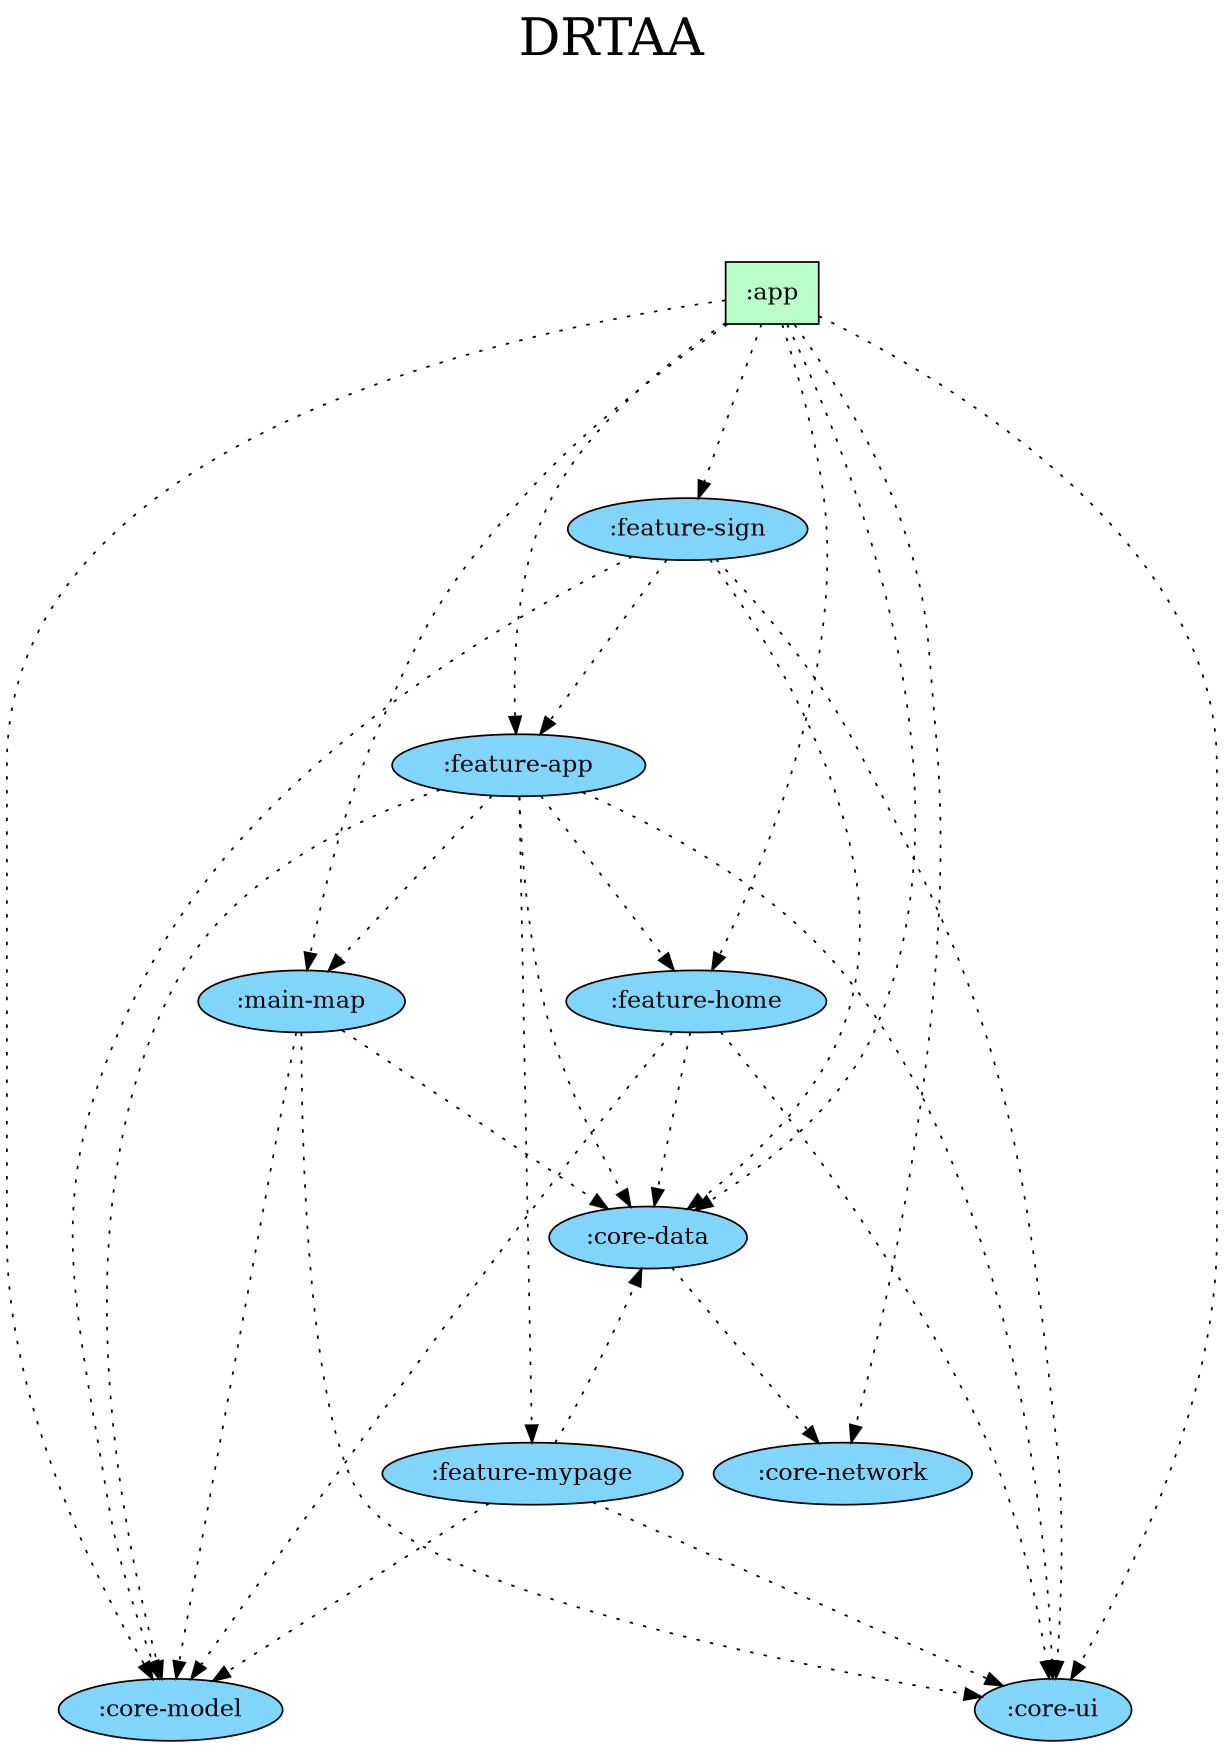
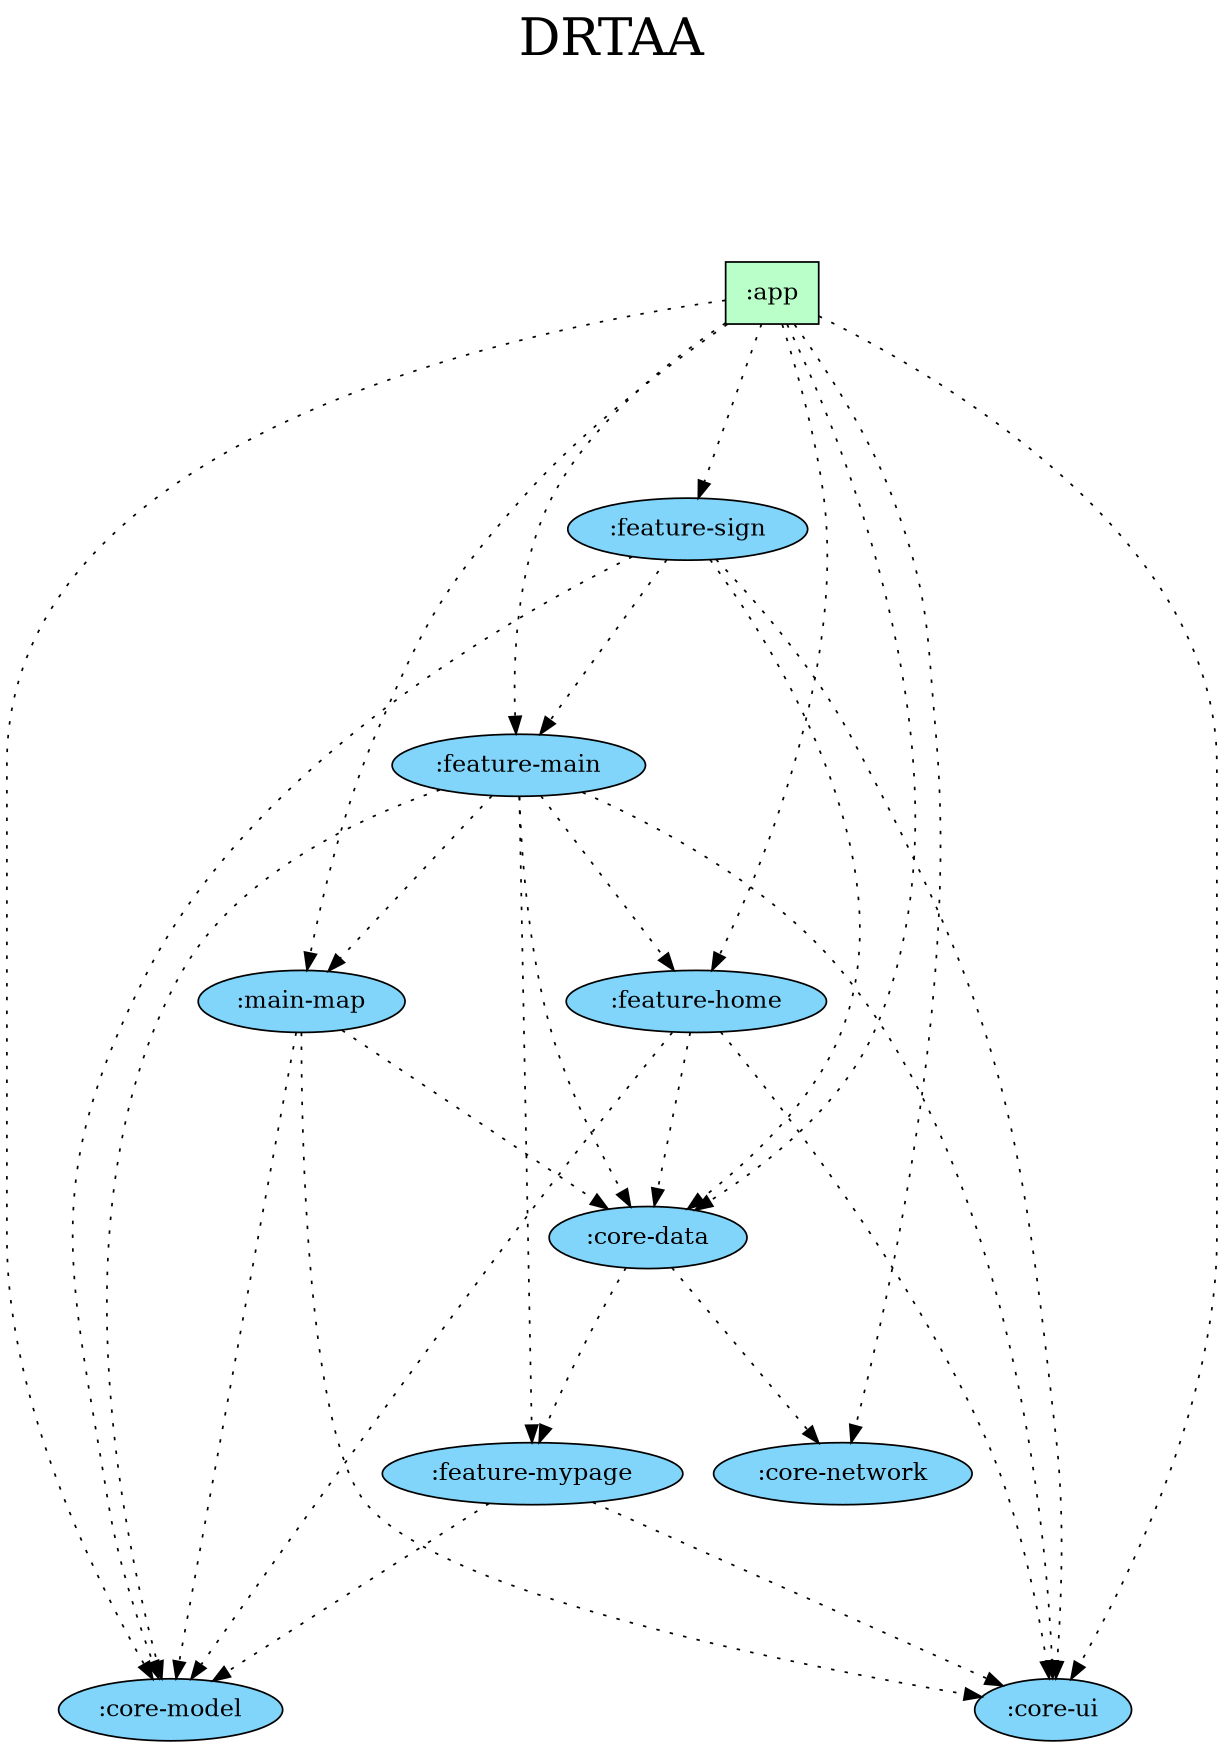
node ":feature-app": label ":feature-app" -> ":feature-main"
edge ":feature-mypage" -> ":core-data": reversed
